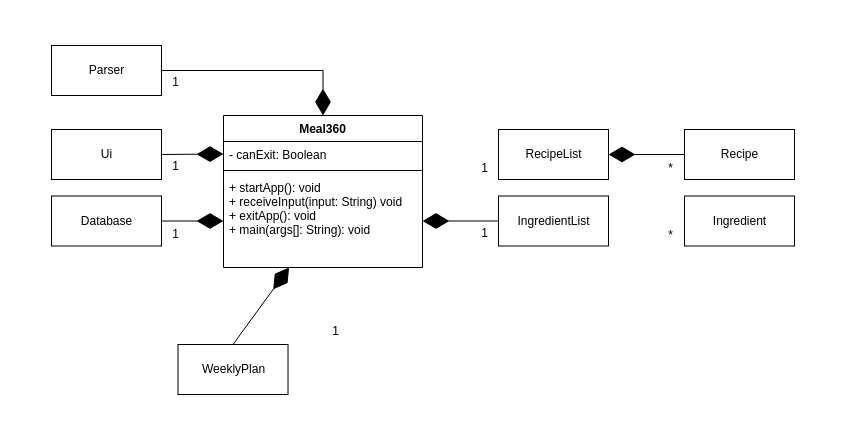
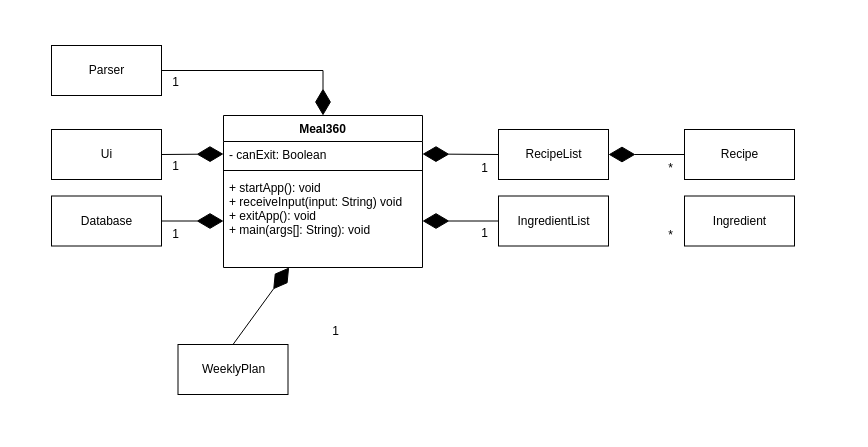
edge "RecipeList" -> "- canExit: Boolean": added
